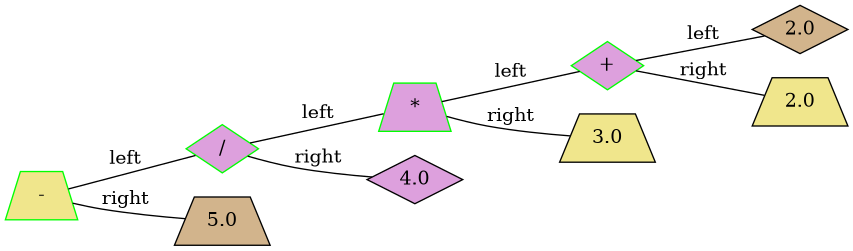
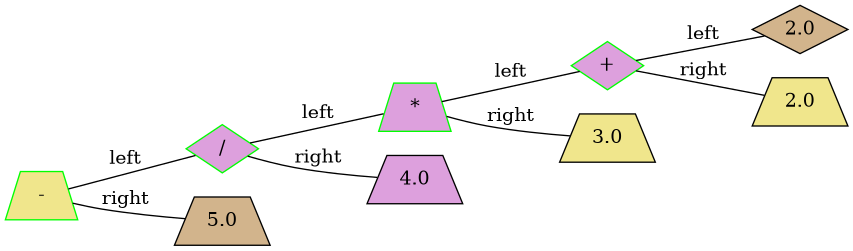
node "4.0": shape diamond -> trapezium
